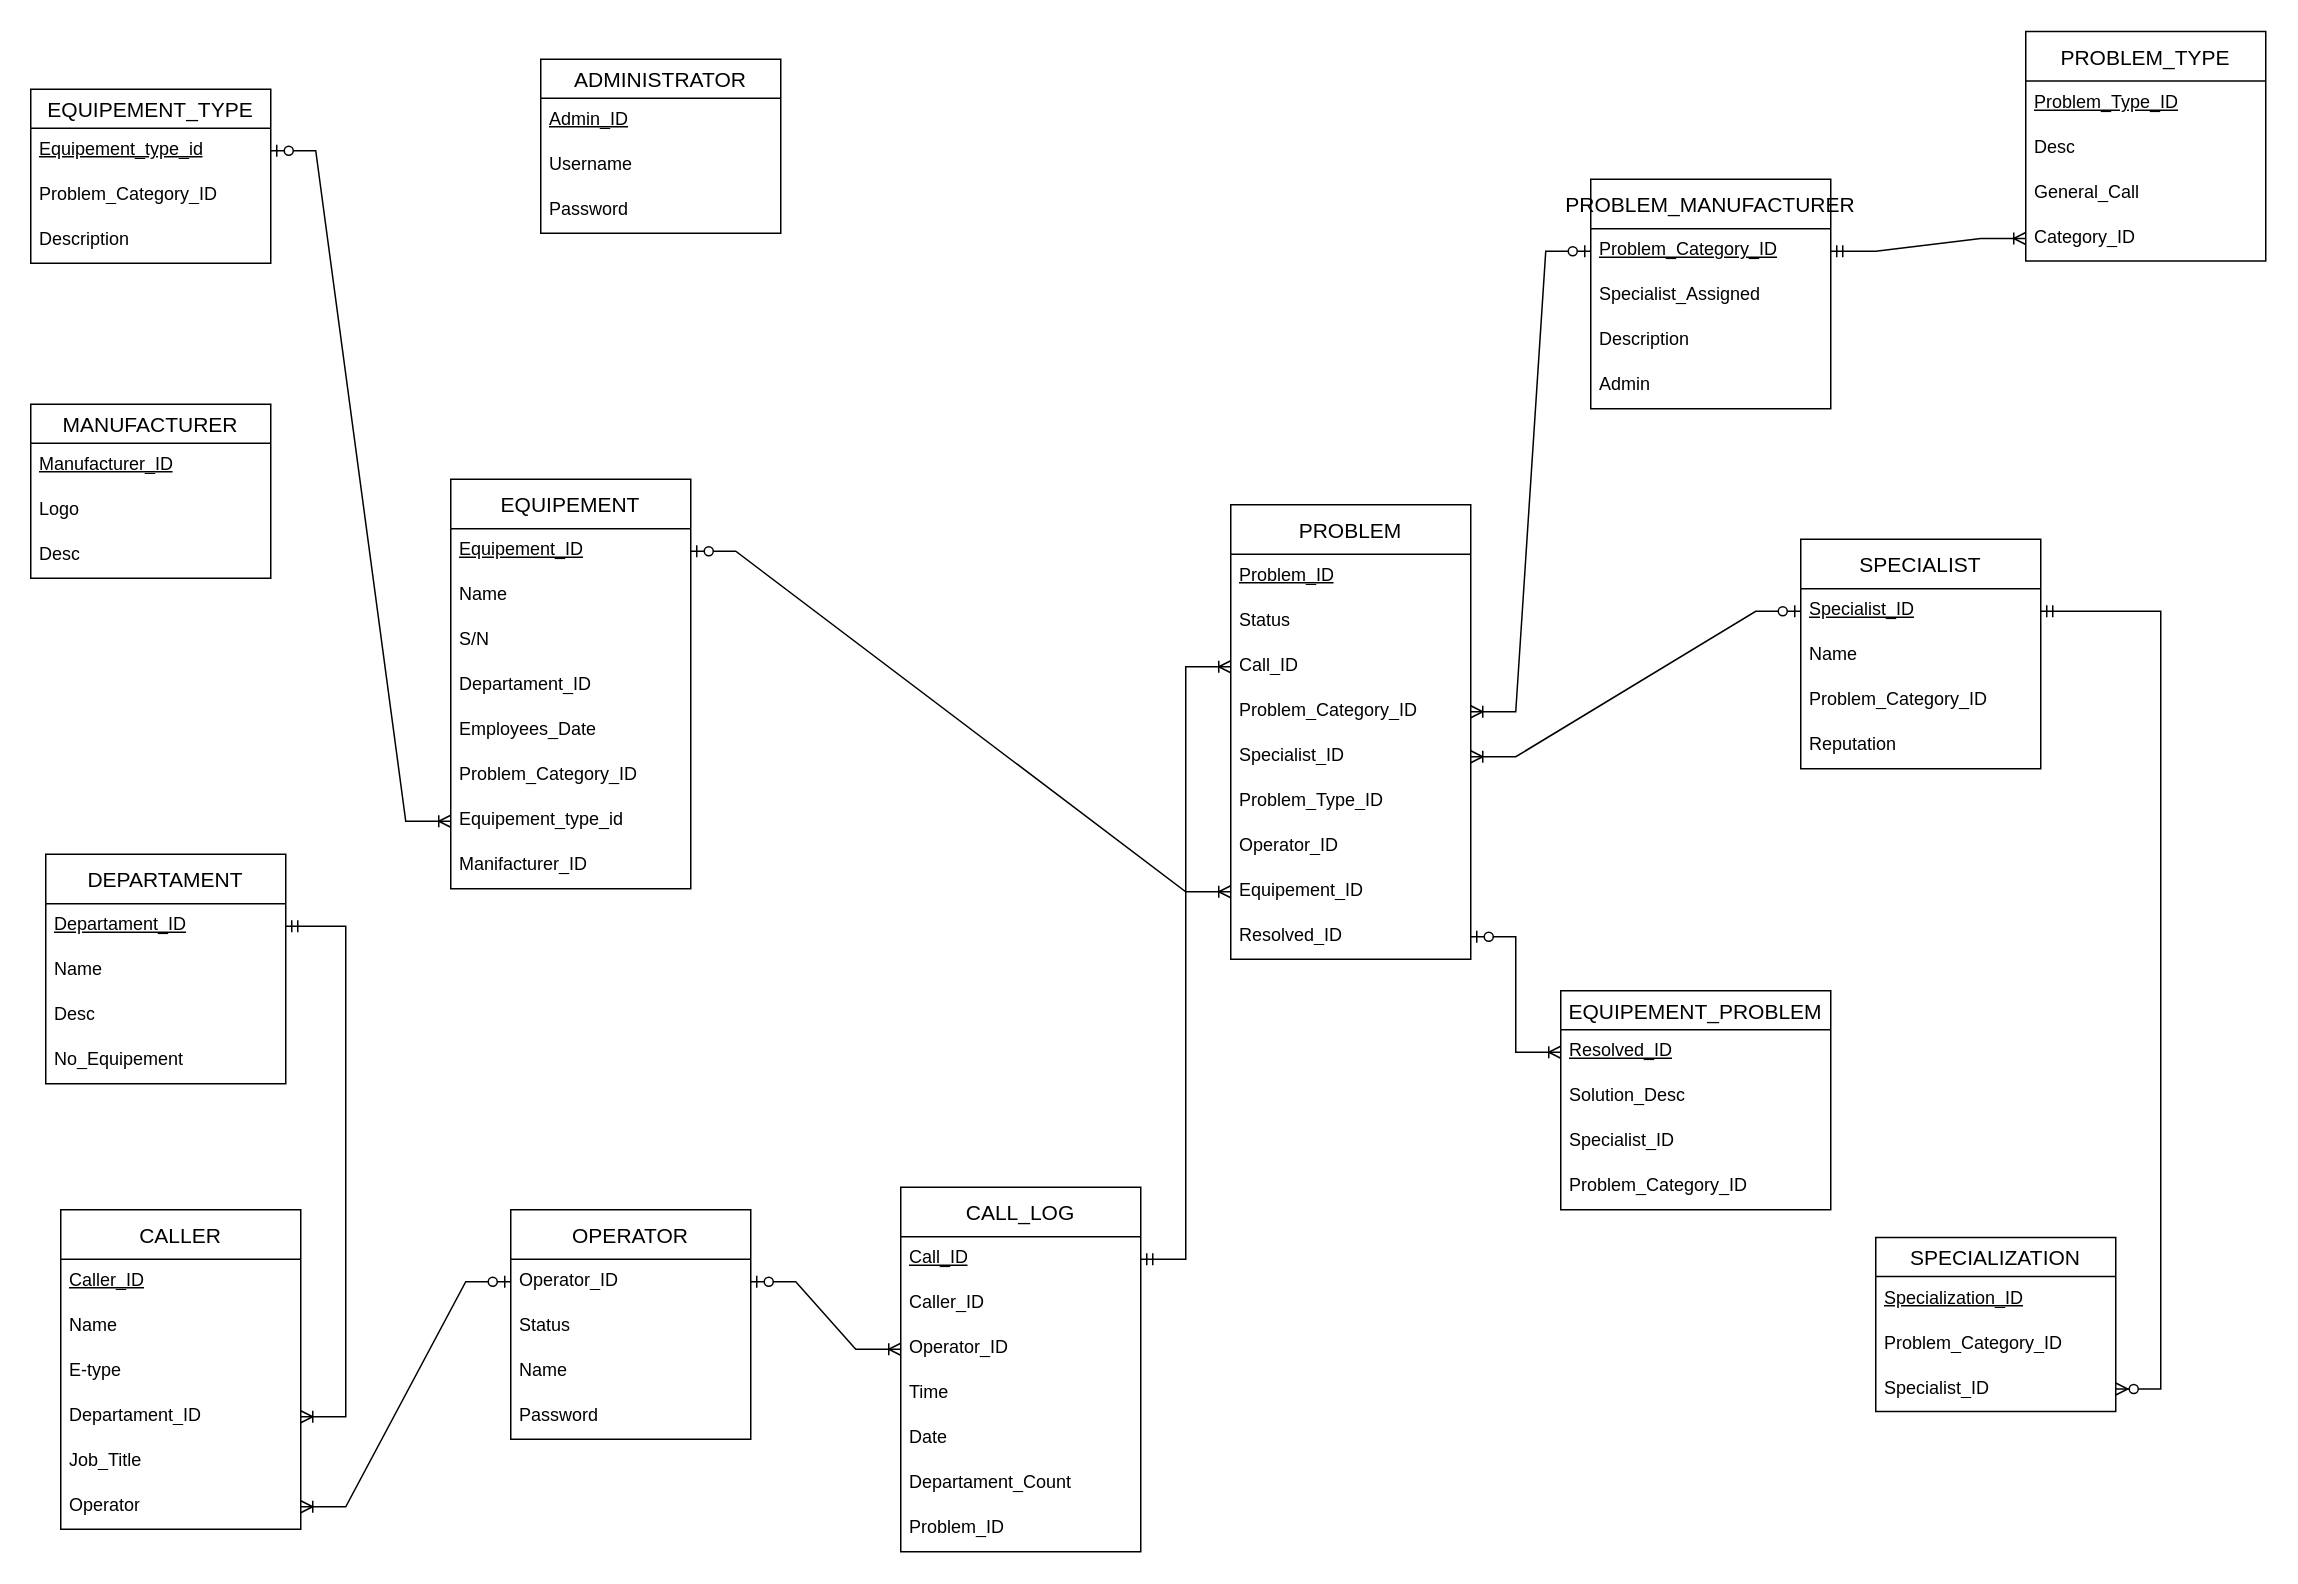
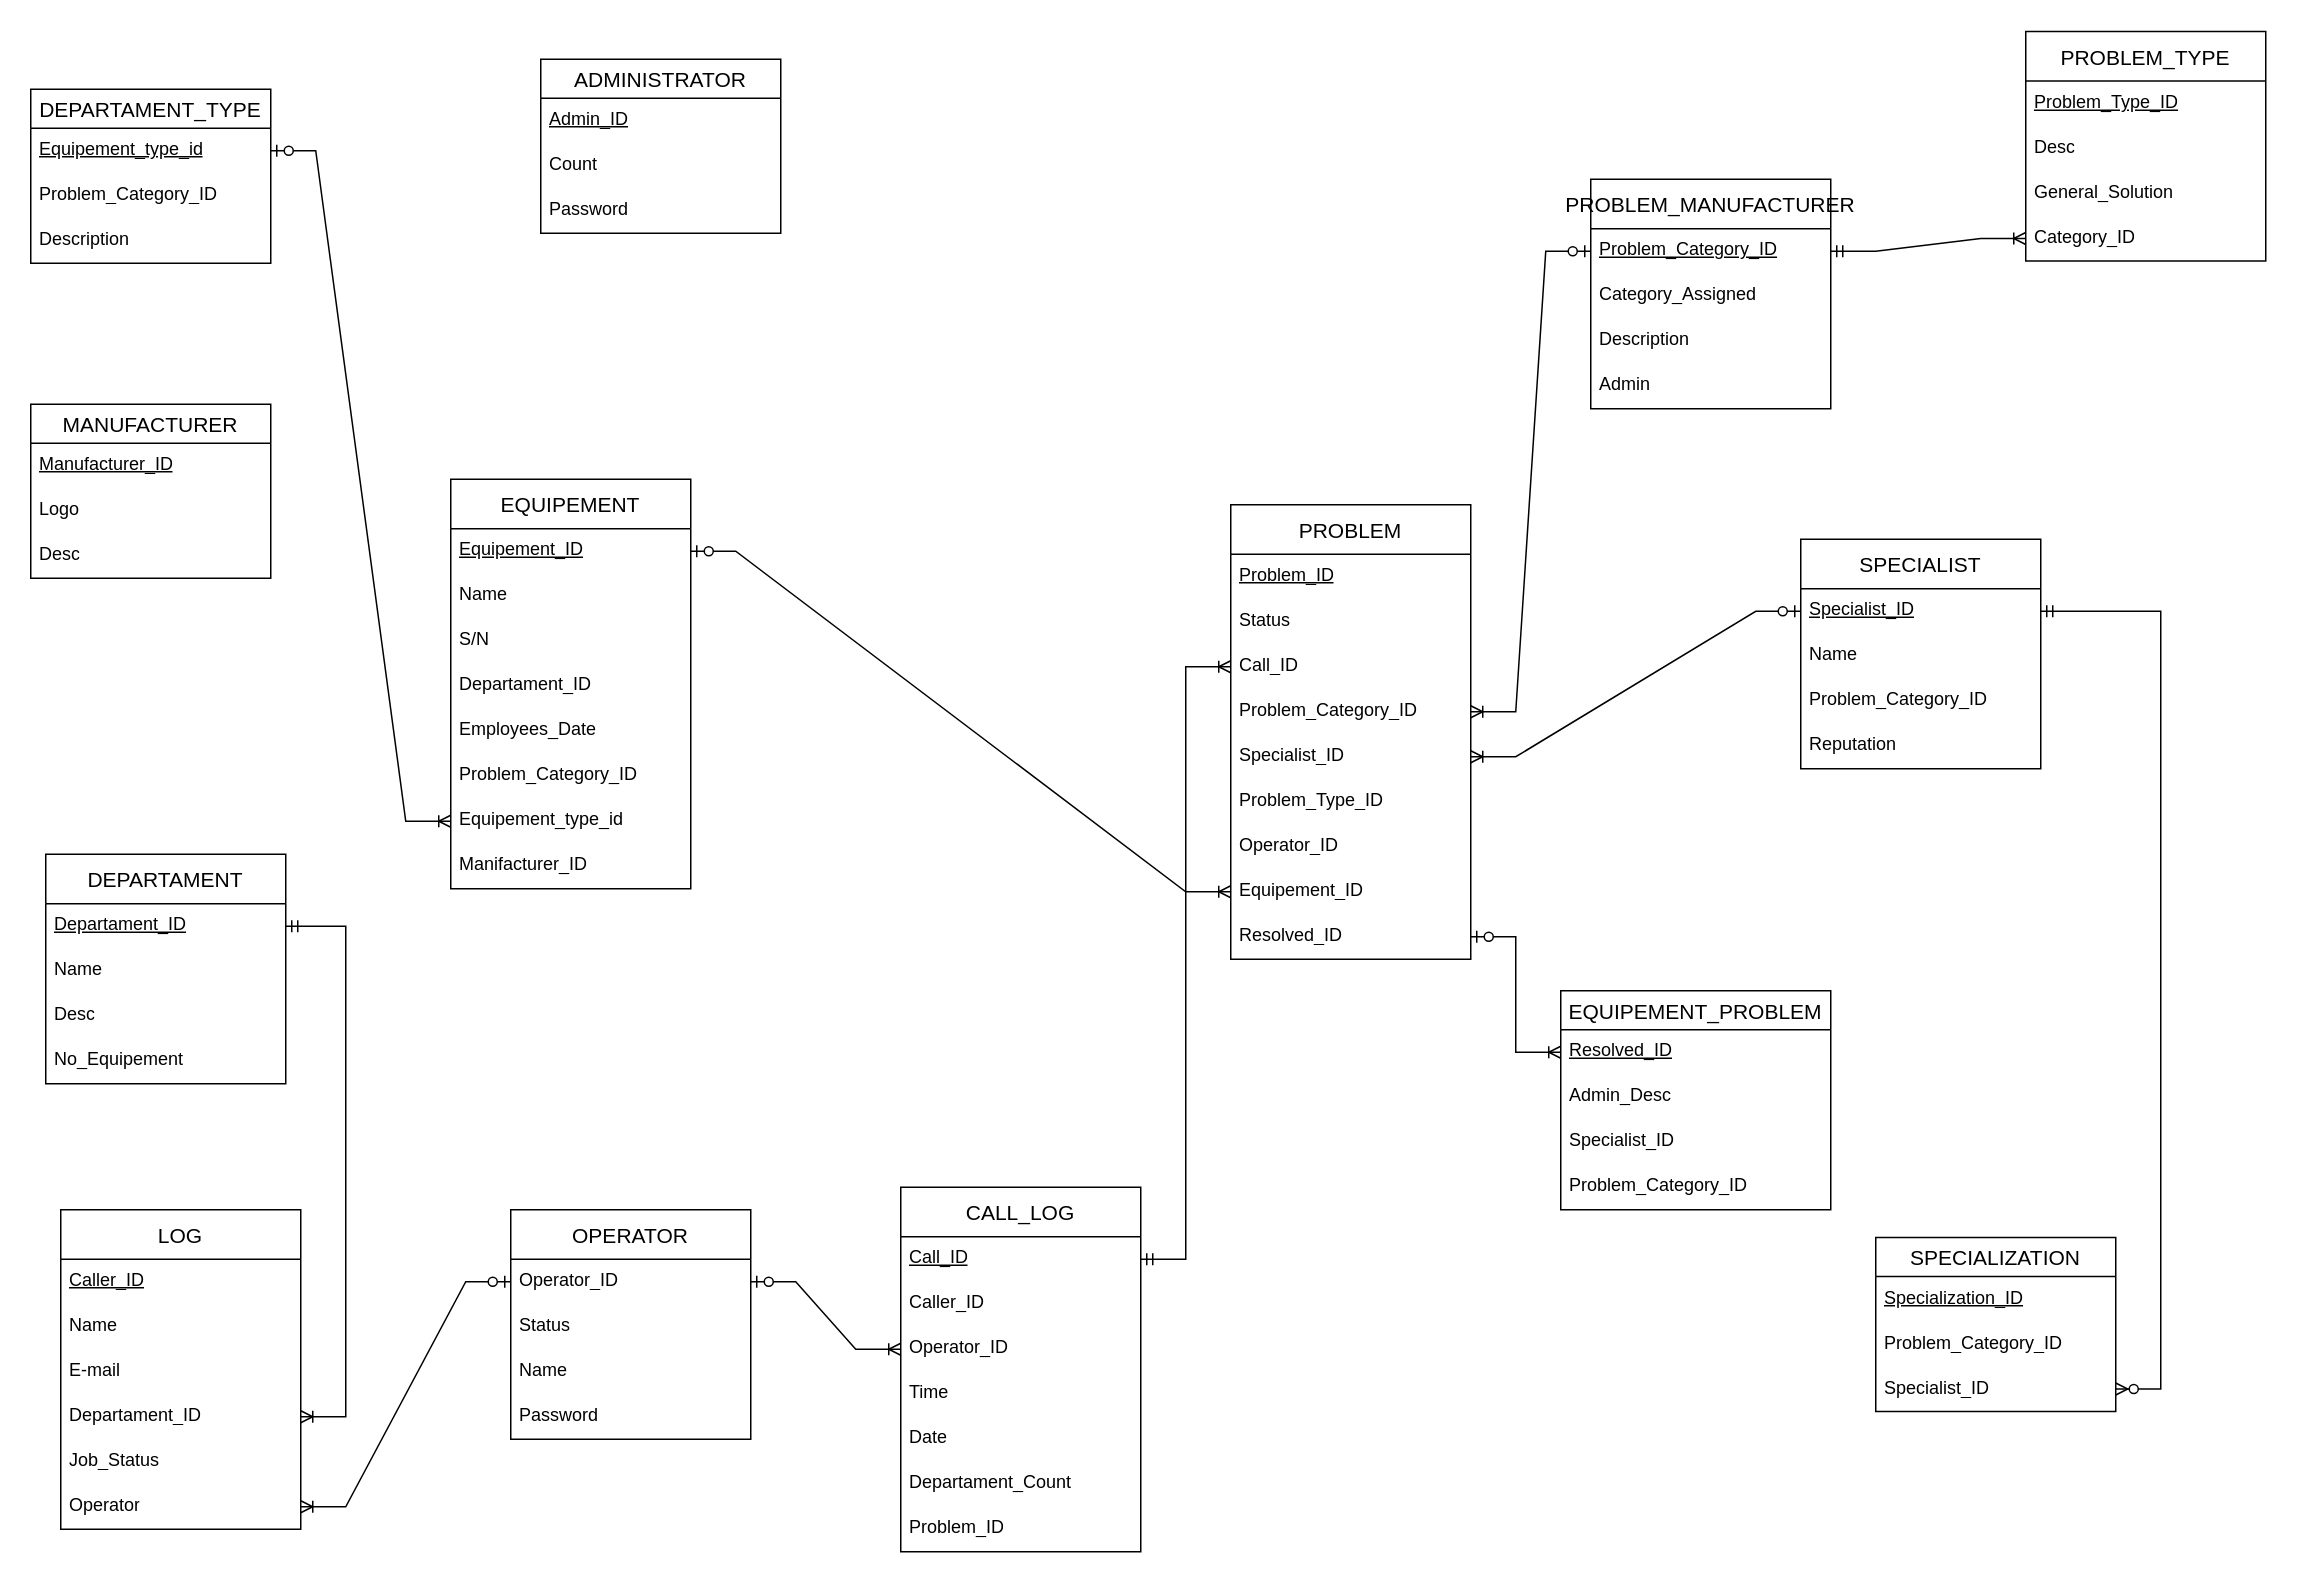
node "EQUIPEMENT_TYPE": label "EQUIPEMENT_TYPE" -> "DEPARTAMENT_TYPE"
node "Username": label "Username" -> "Count"
node "General_Call": label "General_Call" -> "General_Solution"
node "Specialist_Assigned": label "Specialist_Assigned" -> "Category_Assigned"
node "Solution_Desc": label "Solution_Desc" -> "Admin_Desc"
node "CALLER": label "CALLER" -> "LOG"
node "E-type": label "E-type" -> "E-mail"
node "Job_Title": label "Job_Title" -> "Job_Status"
